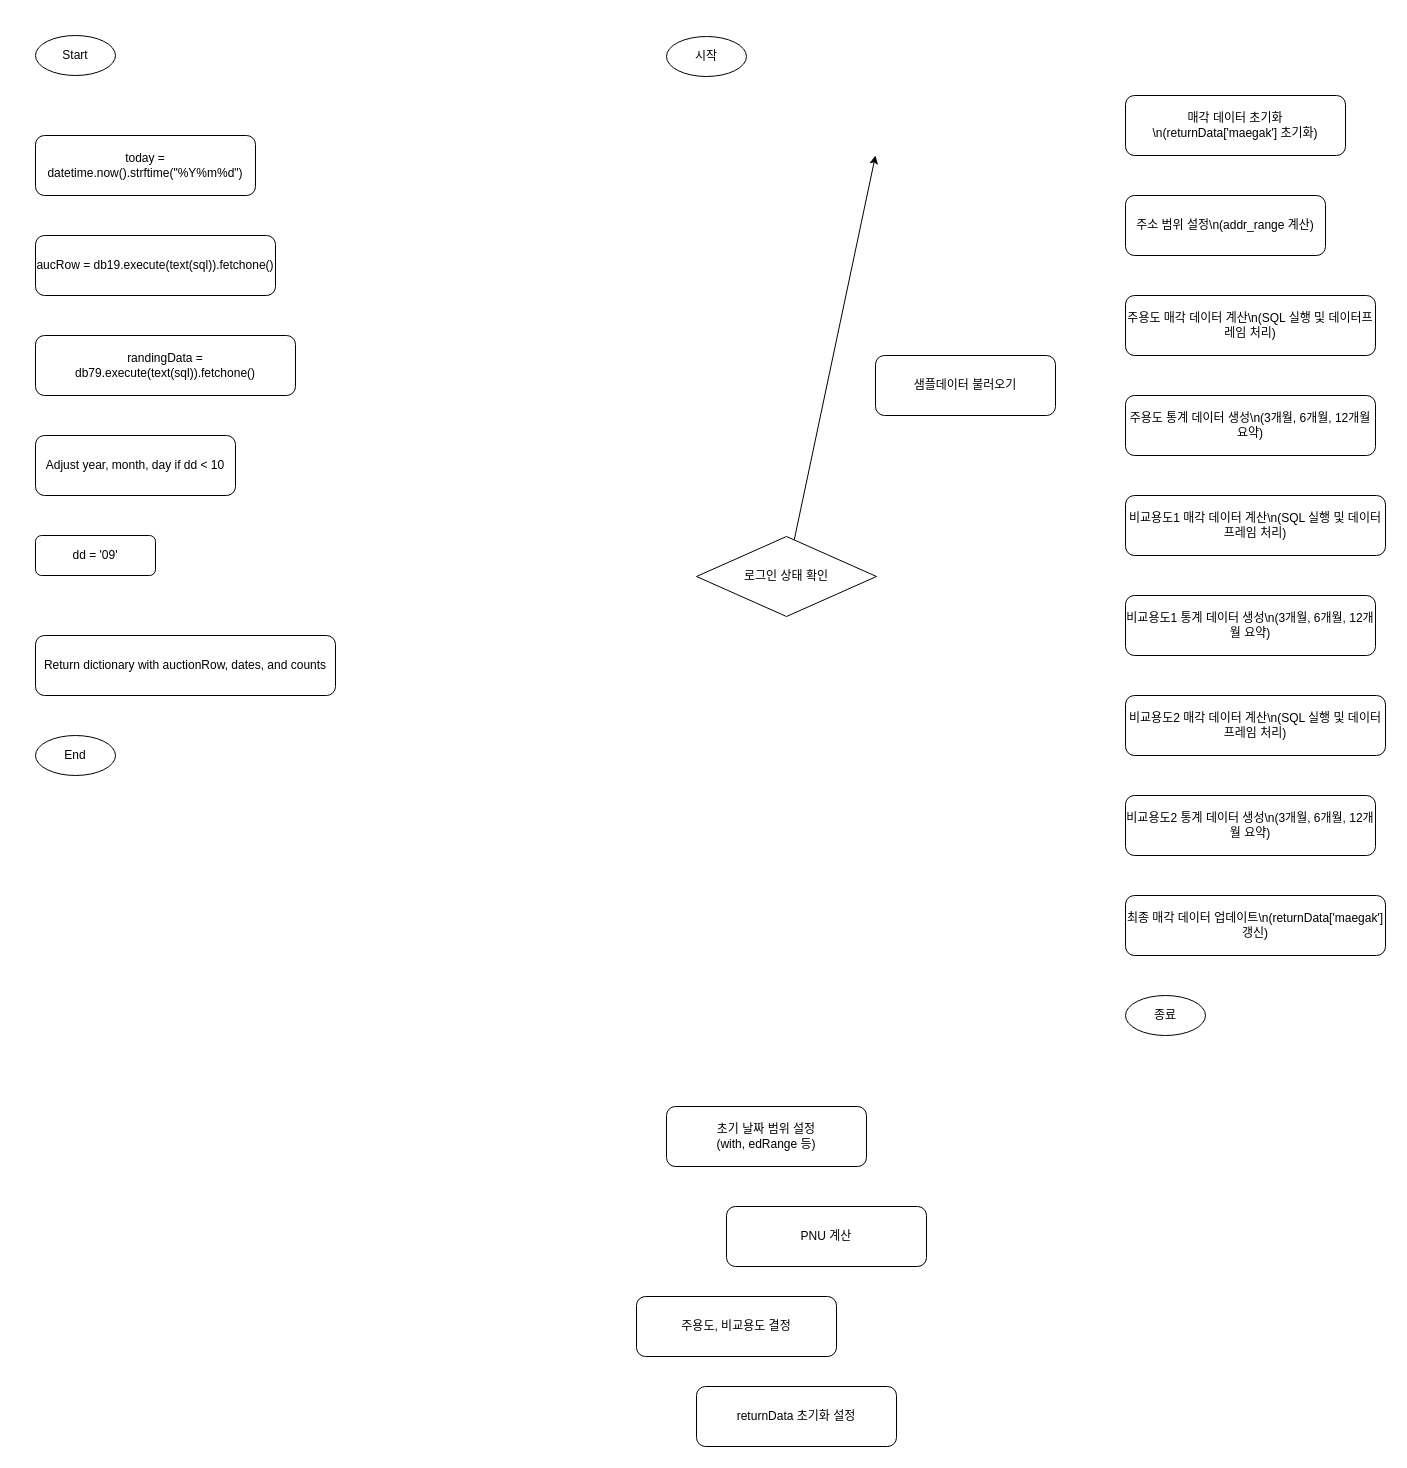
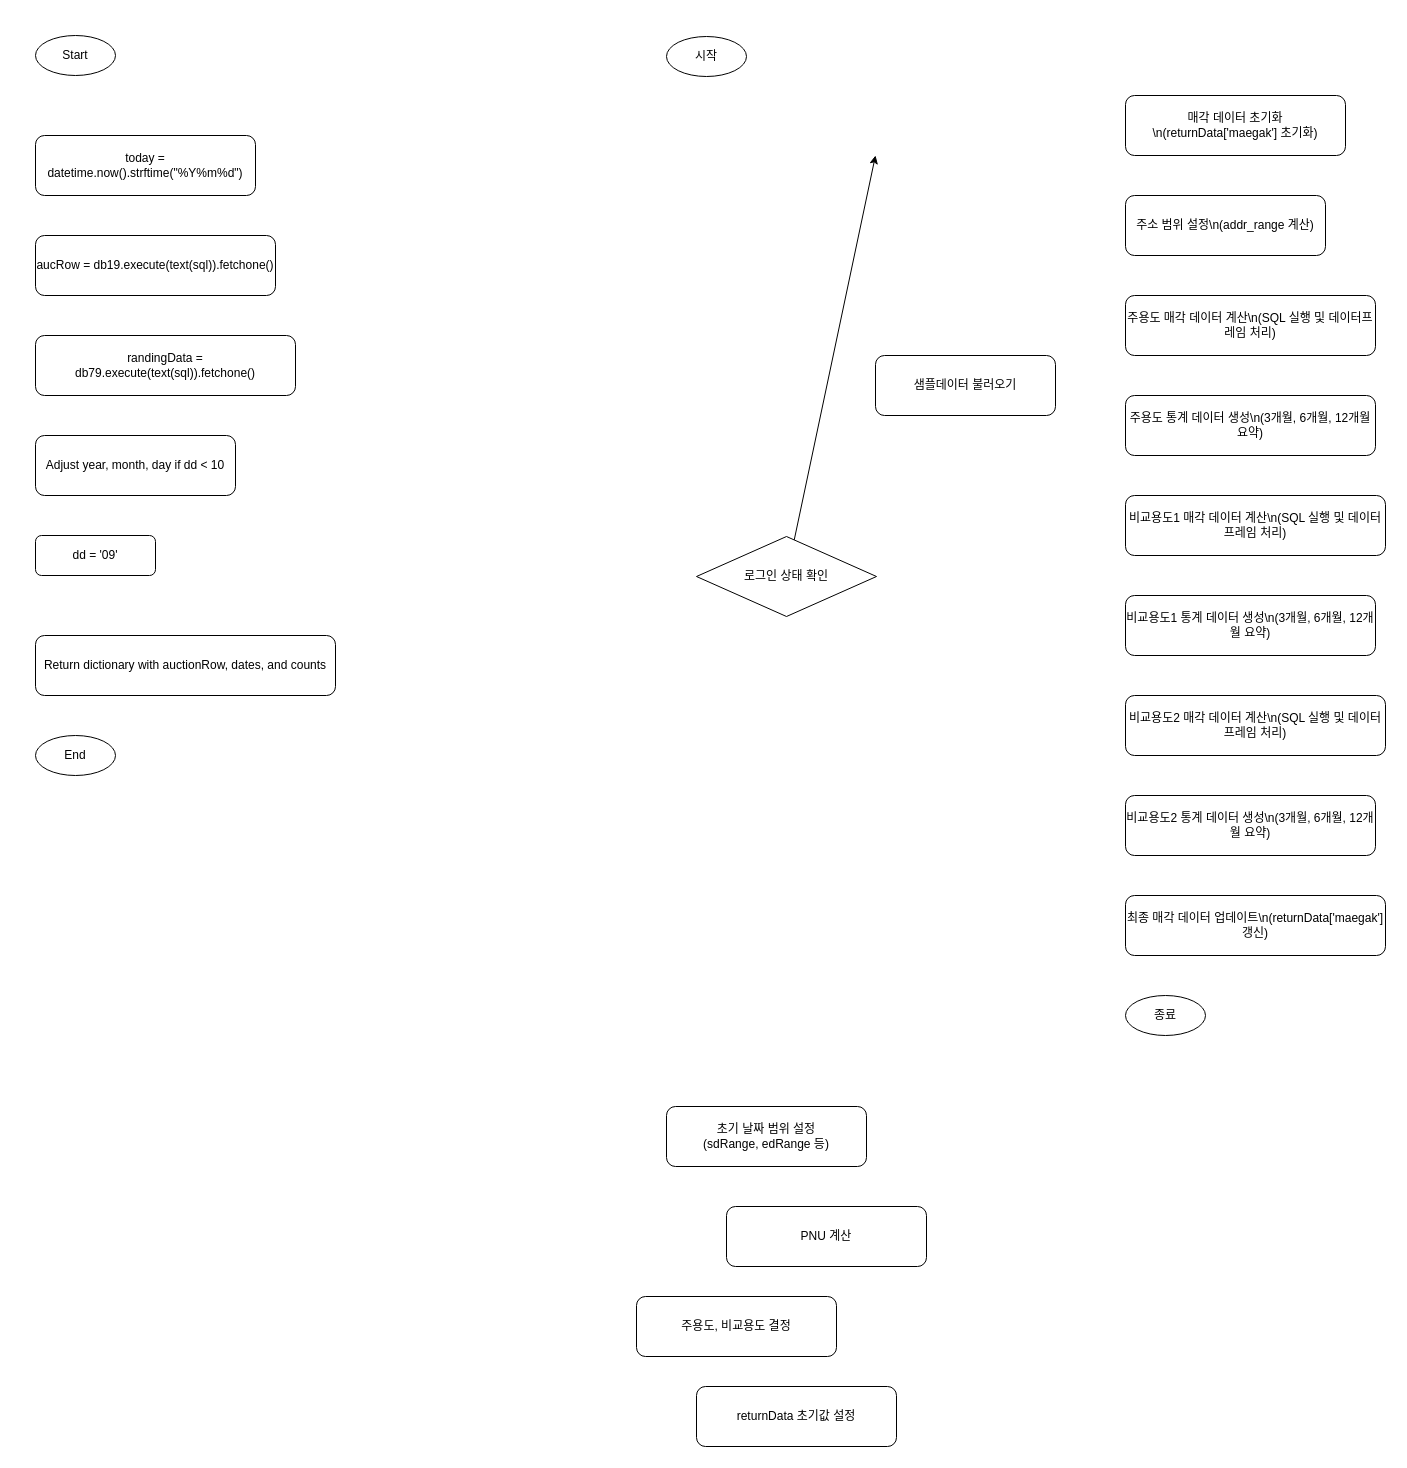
node "초기 날짜 범위 설정 (with, edRange 등)": label "초기 날짜 범위 설정 (with, edRange 등)" -> "초기 날짜 범위 설정 (sdRange, edRange 등)"
node "returnData 초기화 설정": label "returnData 초기화 설정" -> "returnData 초기값 설정"
